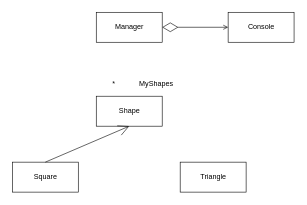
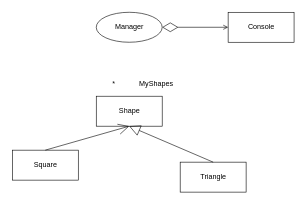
node "Manager": shape rectangle -> ellipse
edge "Triangle" -> "Shape": added
node "Square": moved (45, 177) -> (45, 165)
